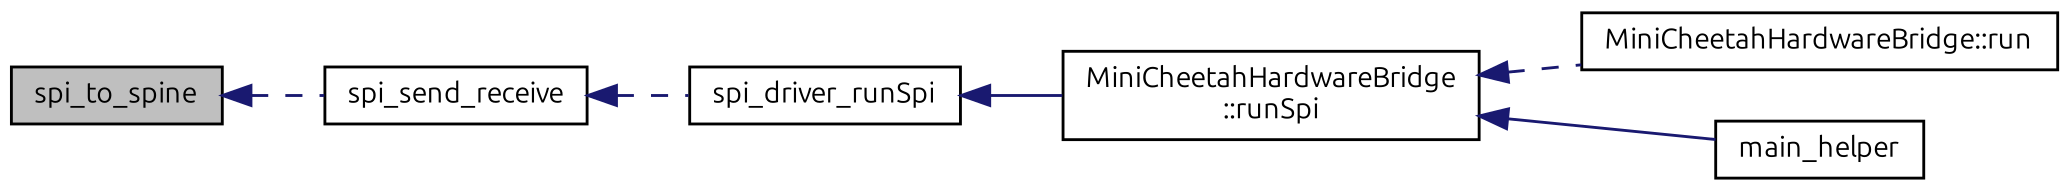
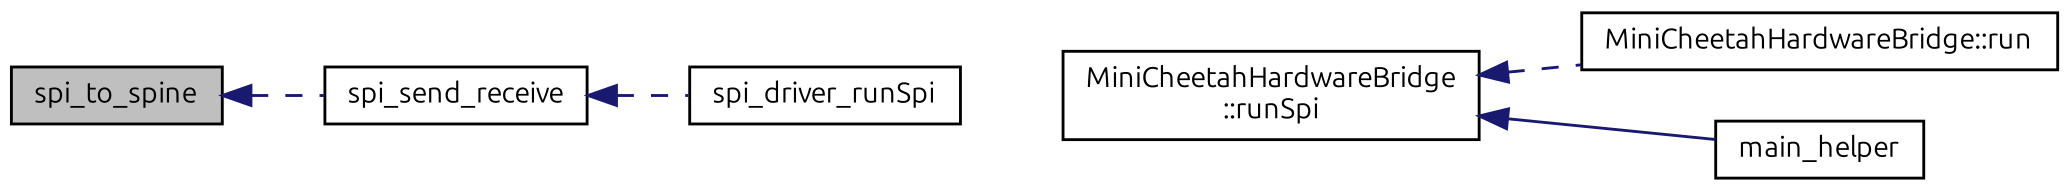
edge "MiniCheetahHardwareBridge ::runSpi" -> "spi_driver_runSpi": removed
